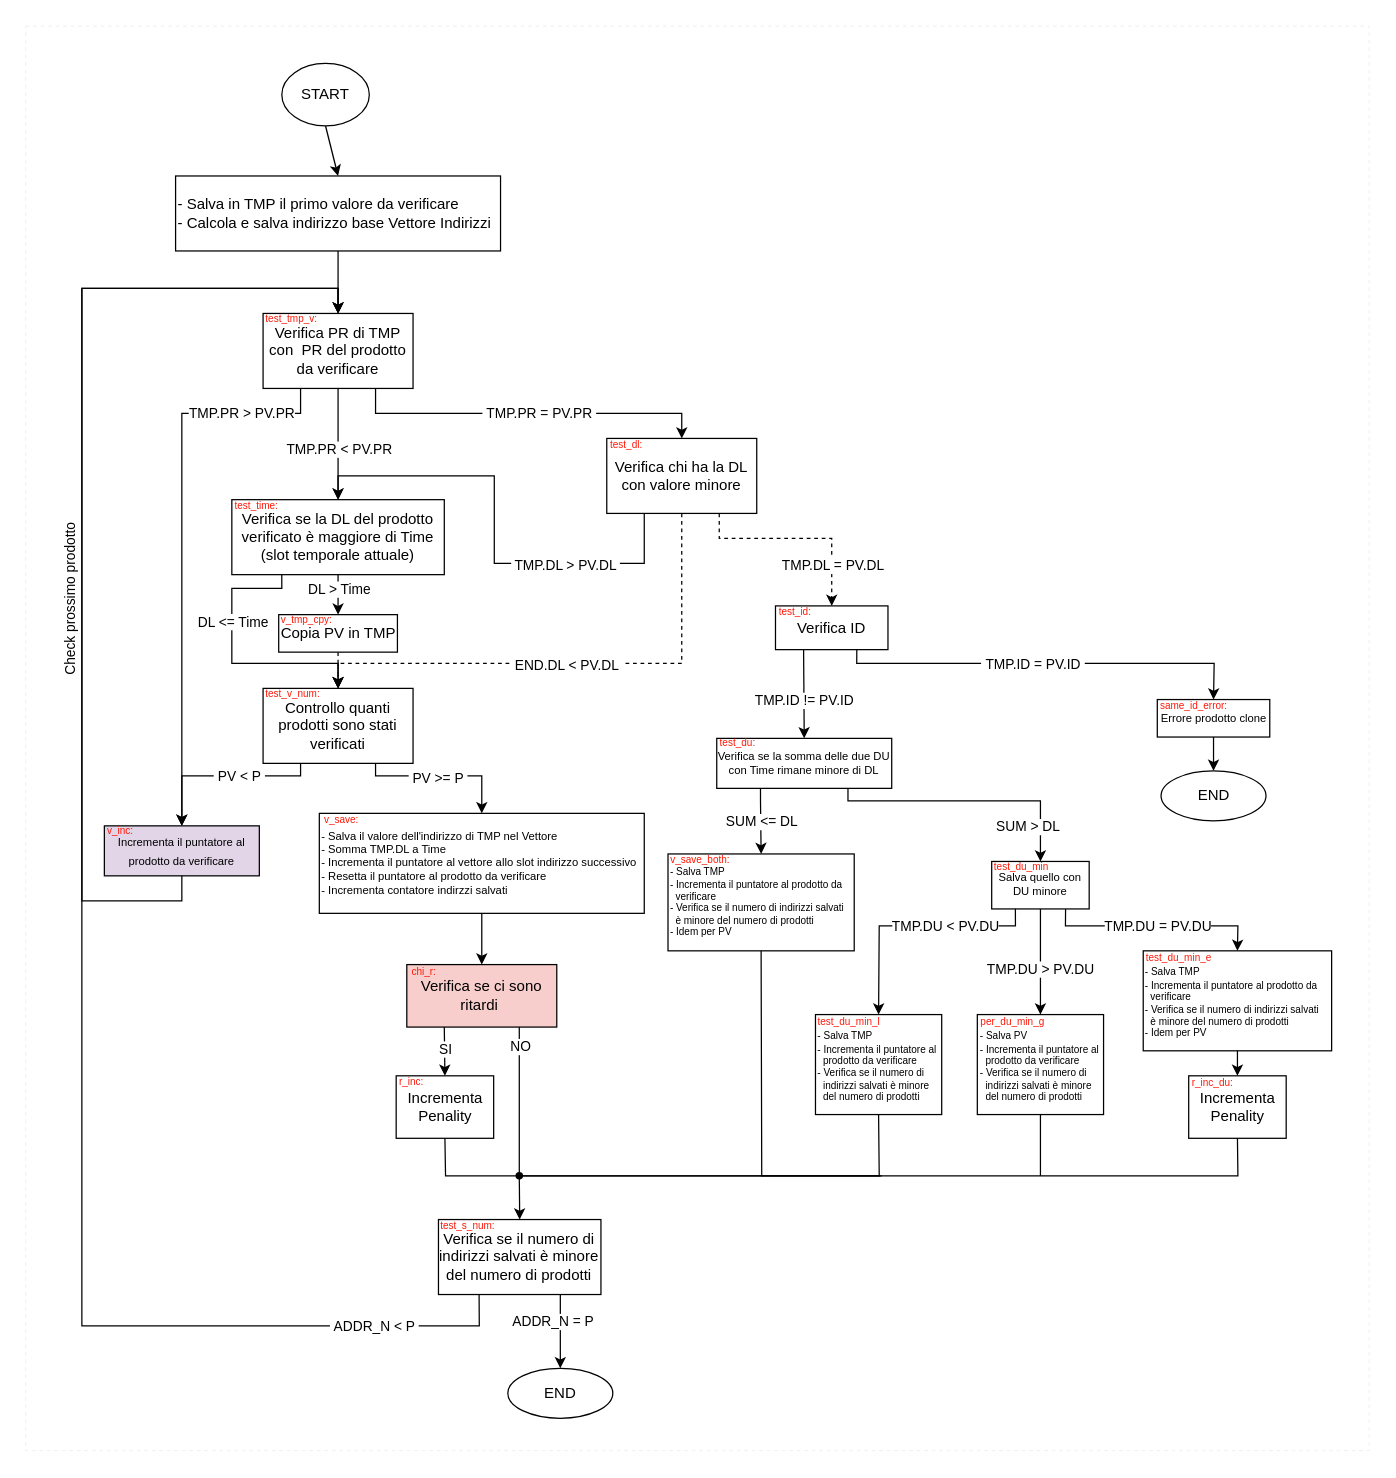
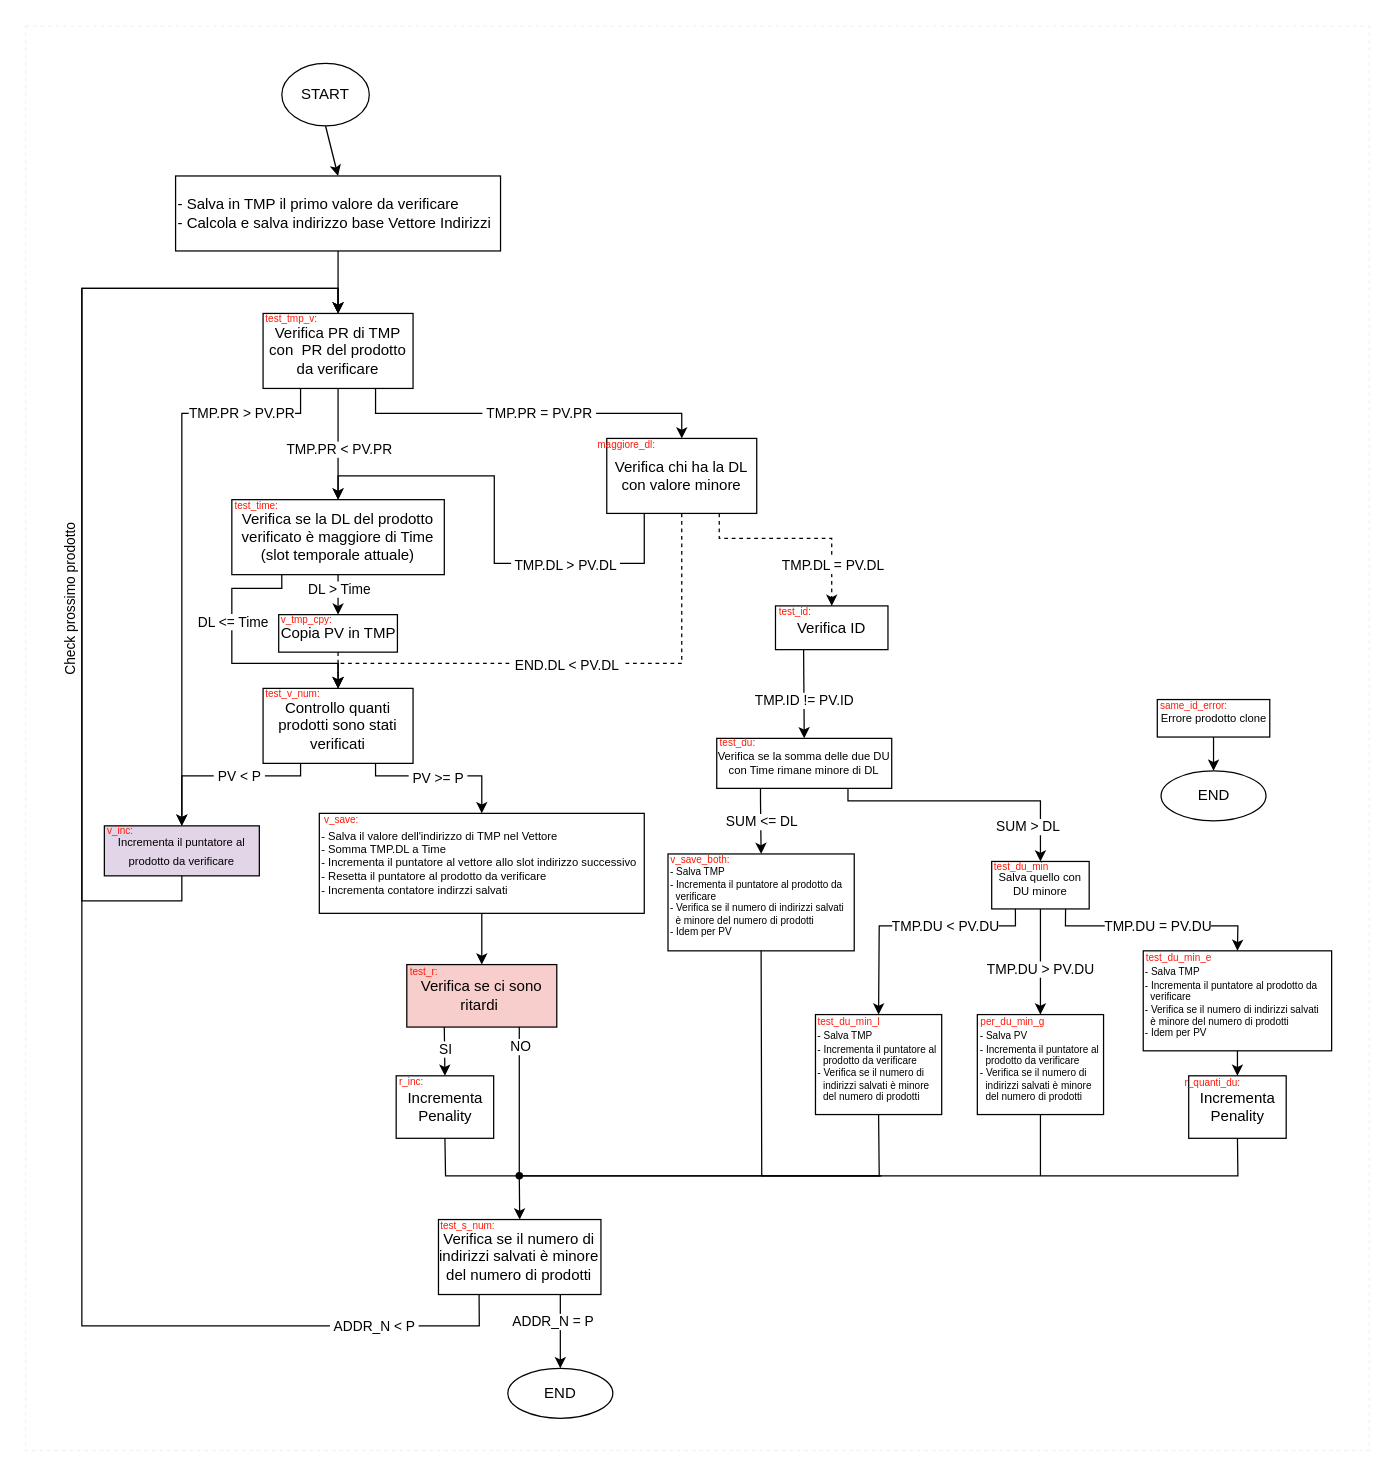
node "test_dl:": label "test_dl:" -> "maggiore_dl:"
edge "Verifica ID" -> "Errore prodotto clone": removed, label "TMP.ID = PV.ID"
node "chi_r:": label "chi_r:" -> "test_r:"
node "r_inc_du:": label "r_inc_du:" -> "r_quanti_du:"
